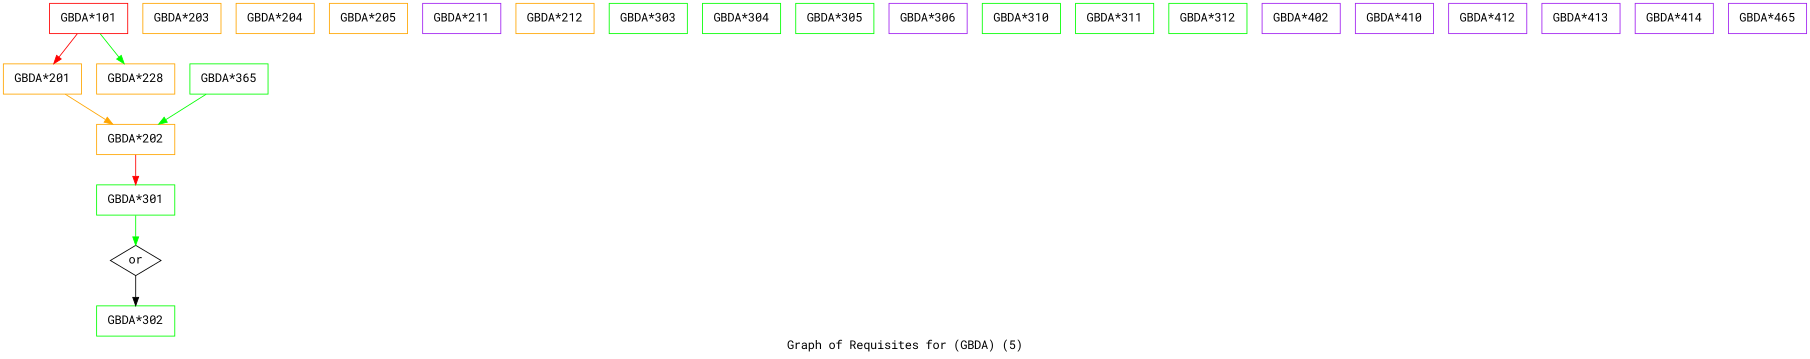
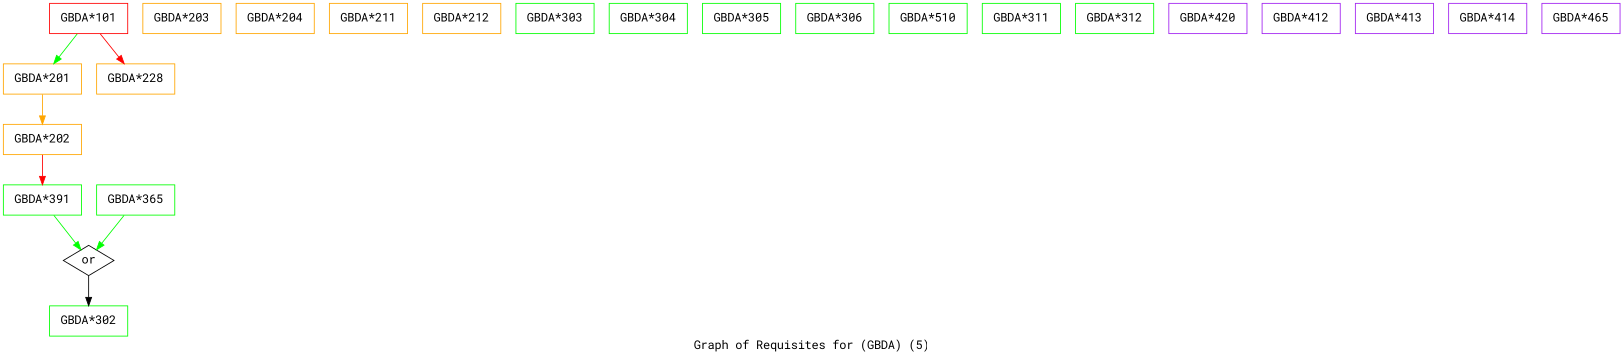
node "GBDA*205": removed
node "GBDA*211": color purple -> orange
node "GBDA*306": color purple -> green
node "GBDA*310": label "GBDA*310" -> "GBDA*510"
node "GBDA*402": removed
node "GBDA*410": label "GBDA*410" -> "GBDA*420"
edge "GBDA*101" -> "GBDA*201": color red -> green
edge "GBDA*101" -> "GBDA*228": color green -> red
edge "GBDA*365" -> "GBDA*202": now "GBDA*365" -> "or"
node "GBDA*301": label "GBDA*301" -> "GBDA*391"
